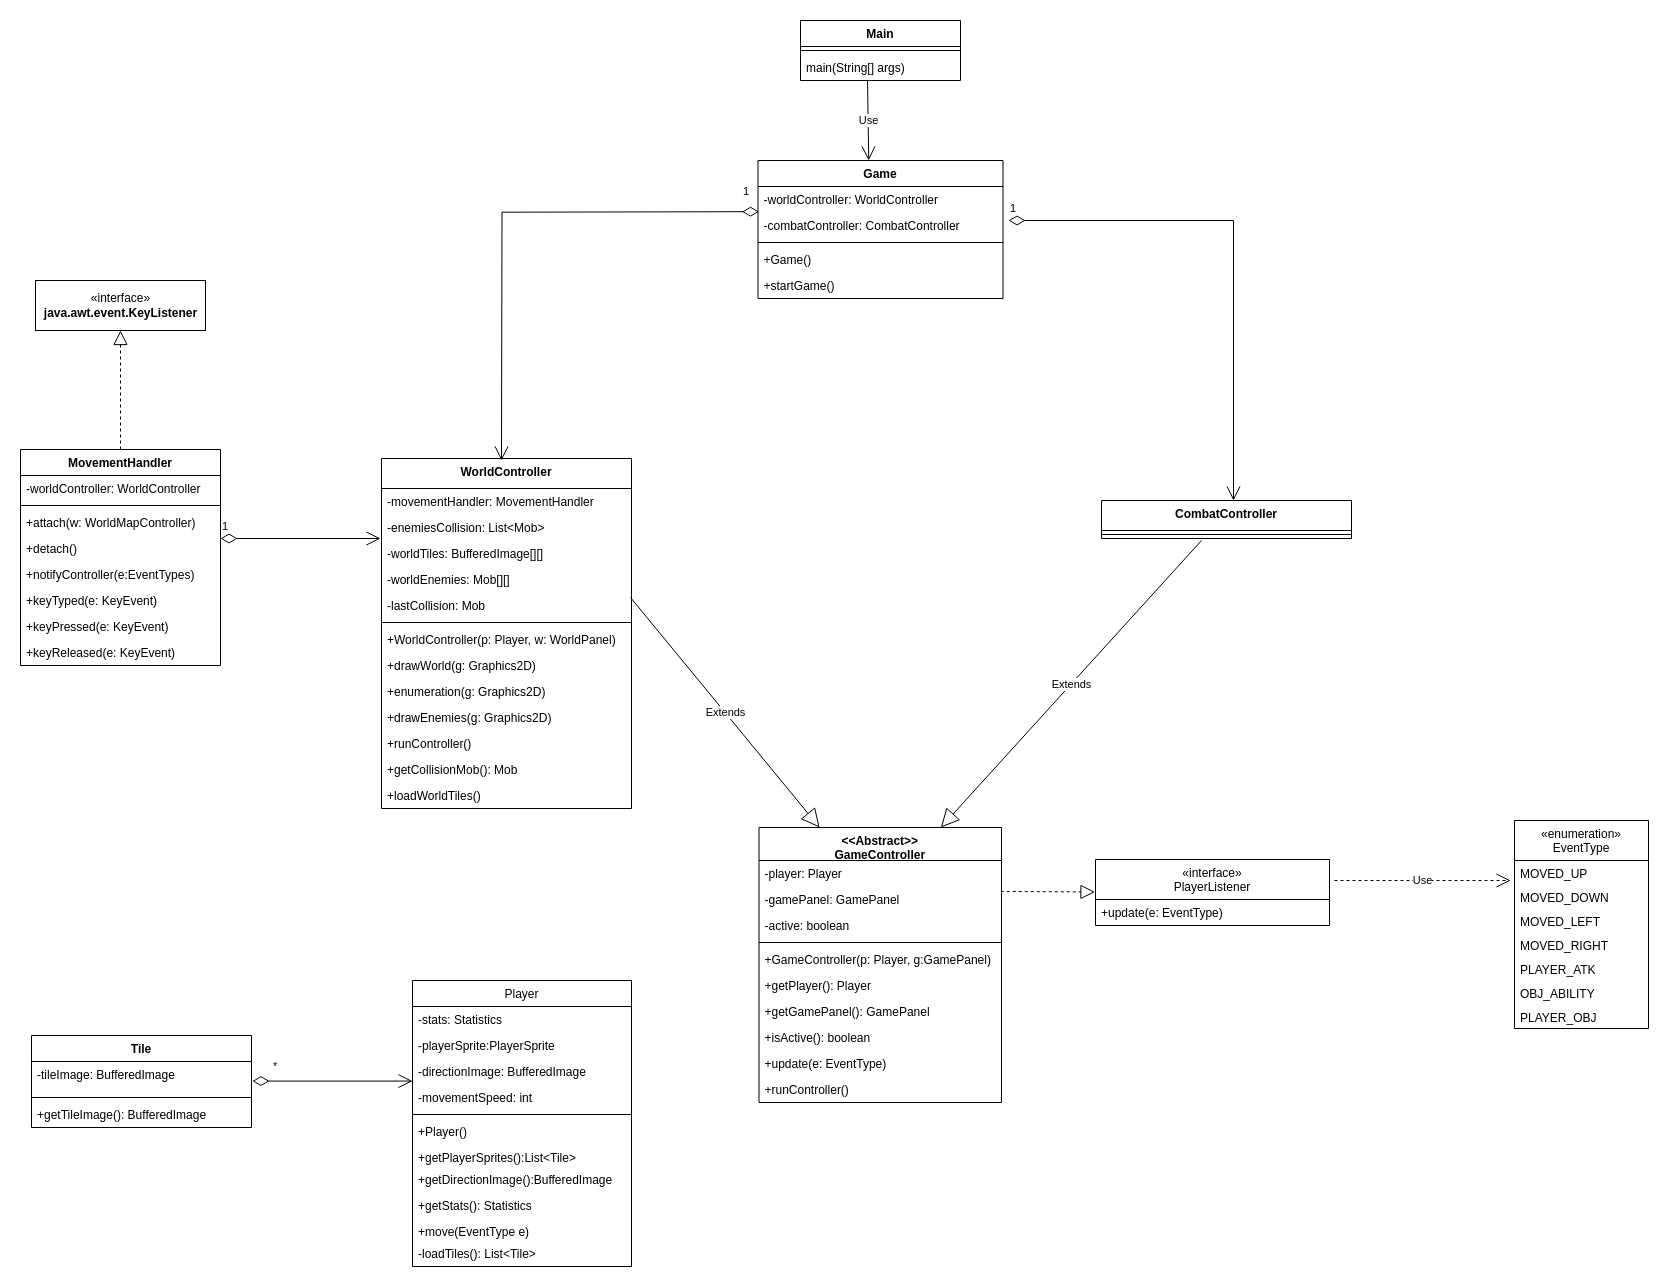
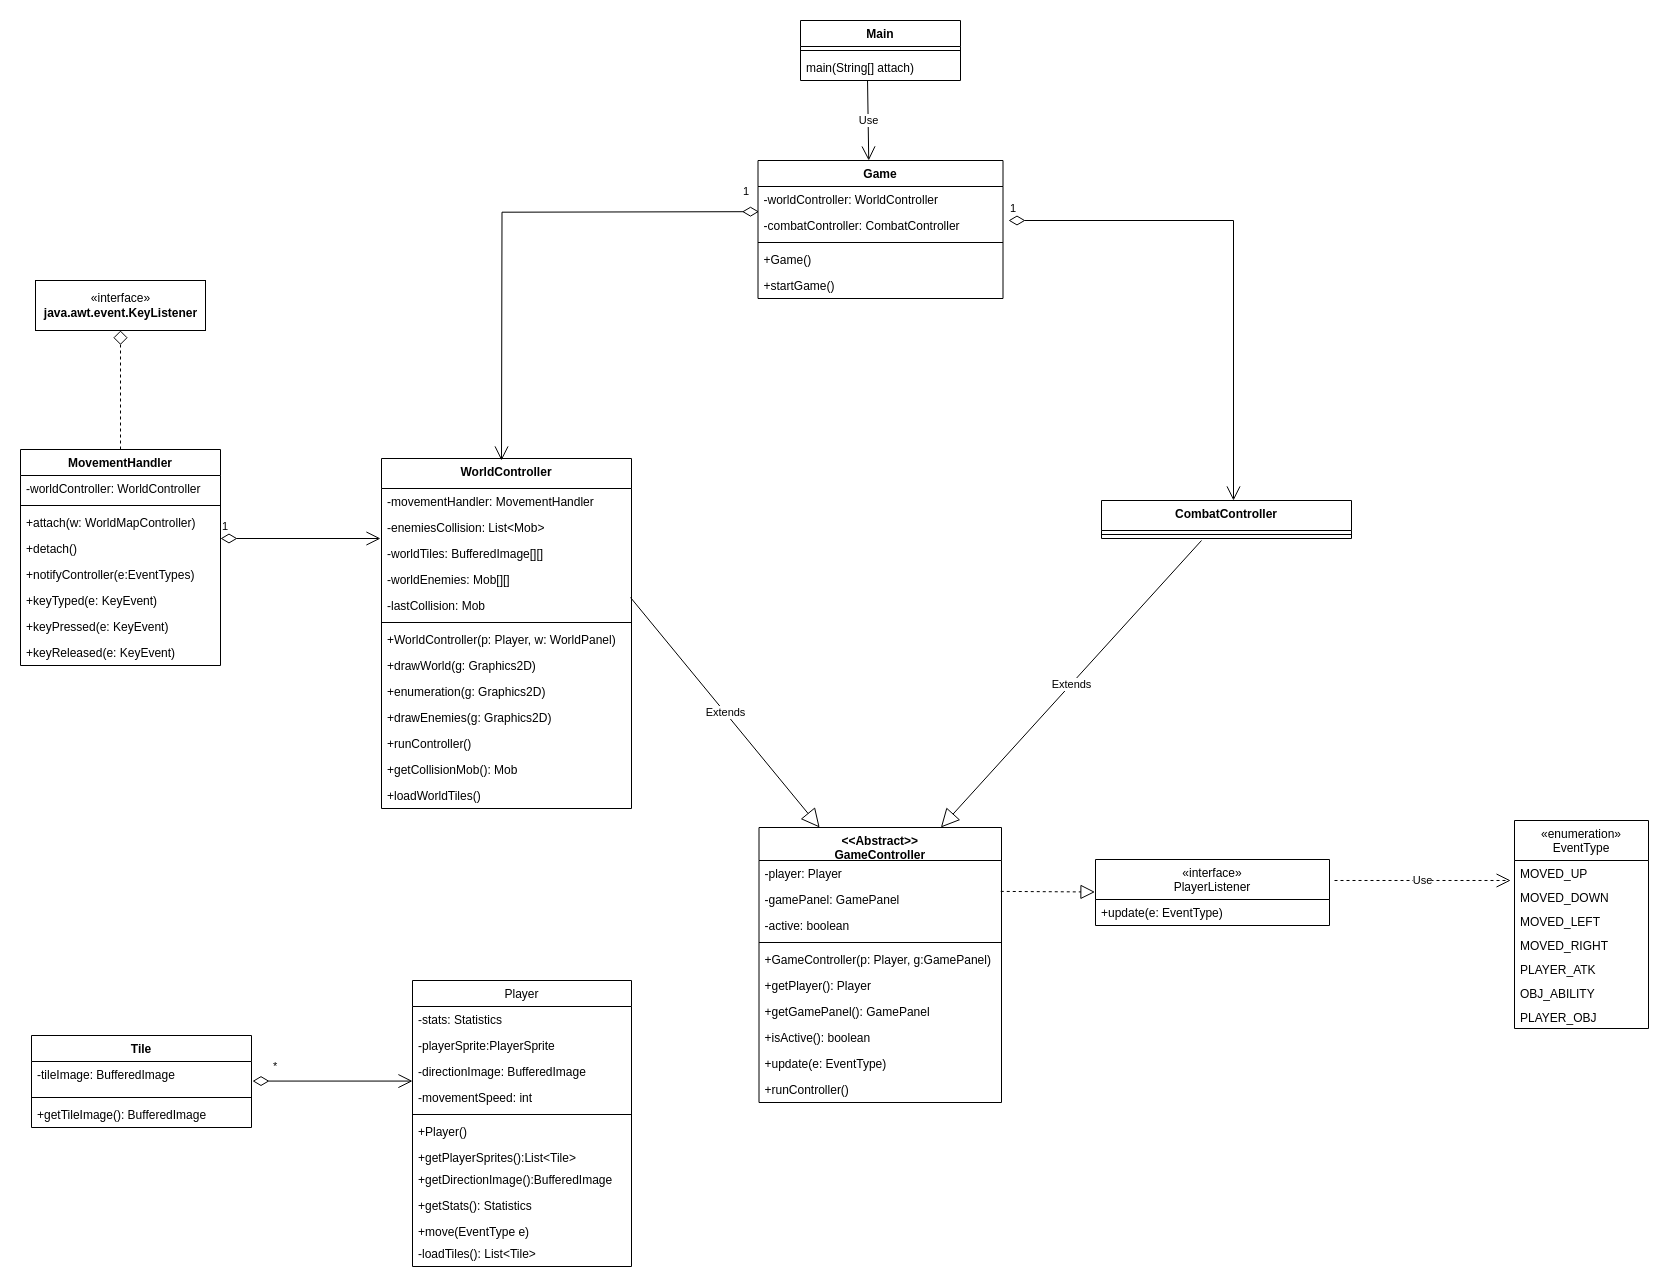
node "main(String[] args)": label "main(String[] args)" -> "main(String[] attach)"
edge "MovementHandler" -> "«interface» java.awt.event.KeyListener": arrowhead block -> diamond
